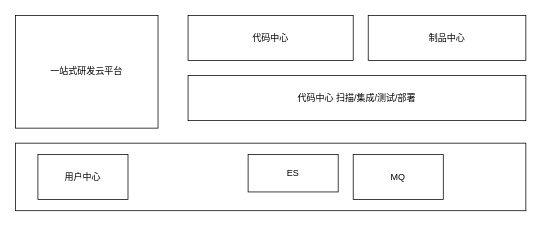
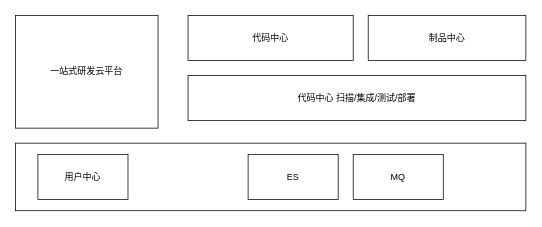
node "ES": size 90x38 -> 90x45
